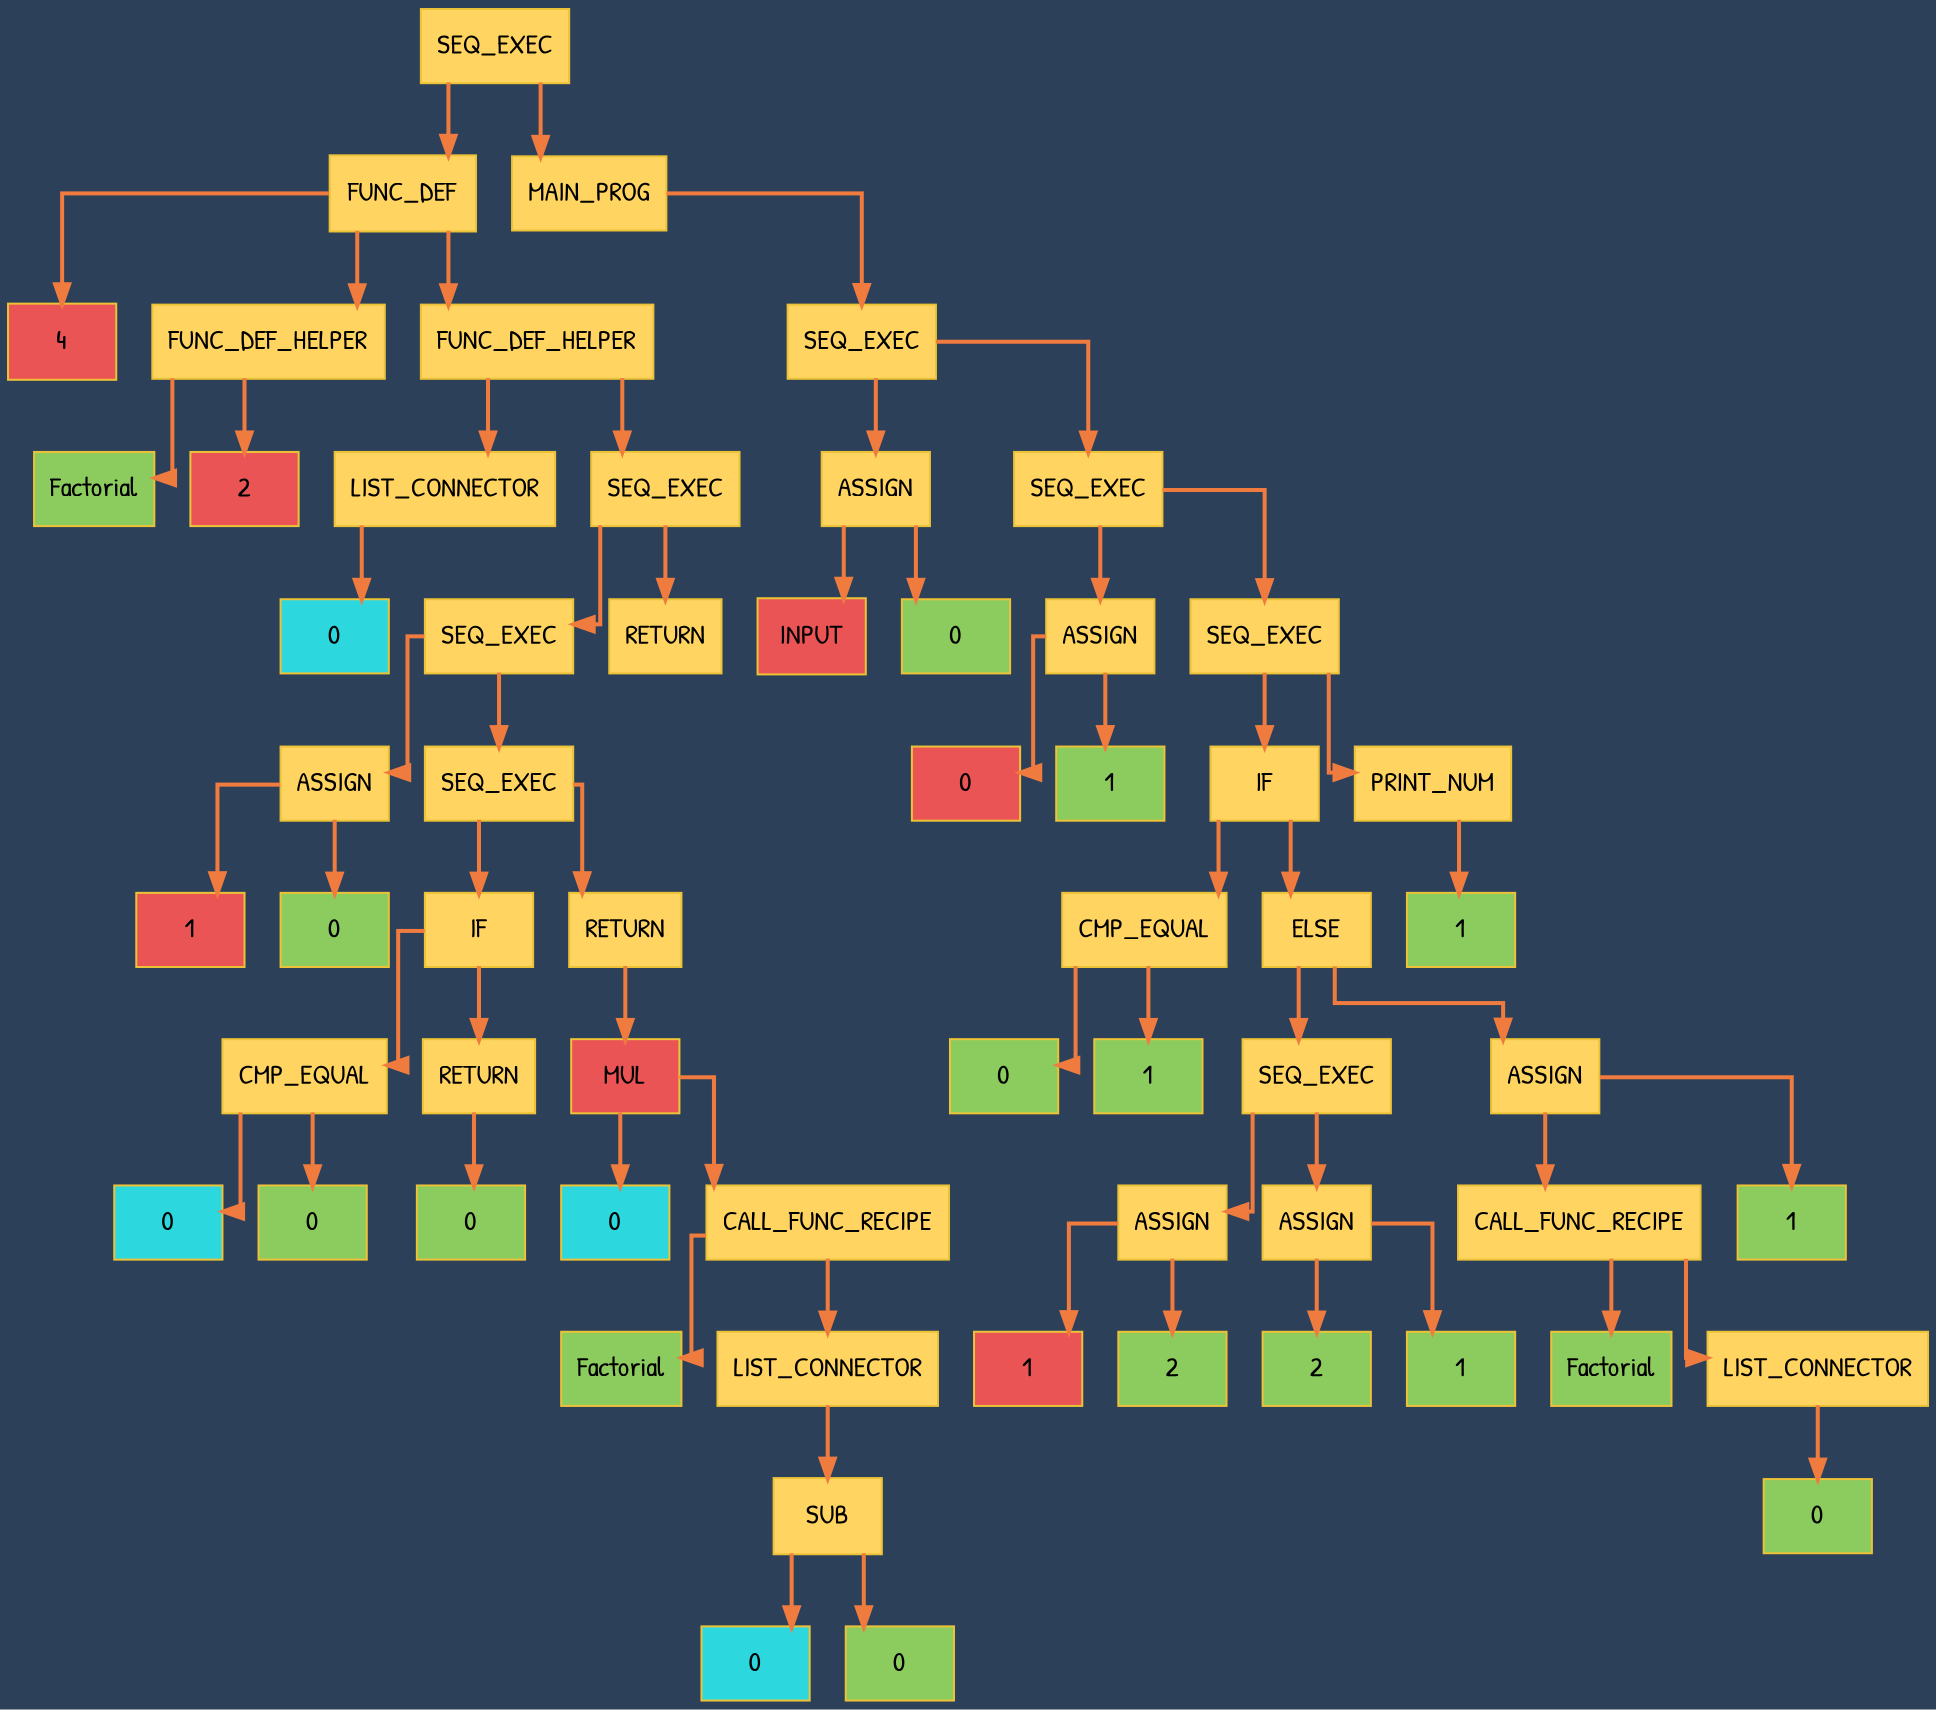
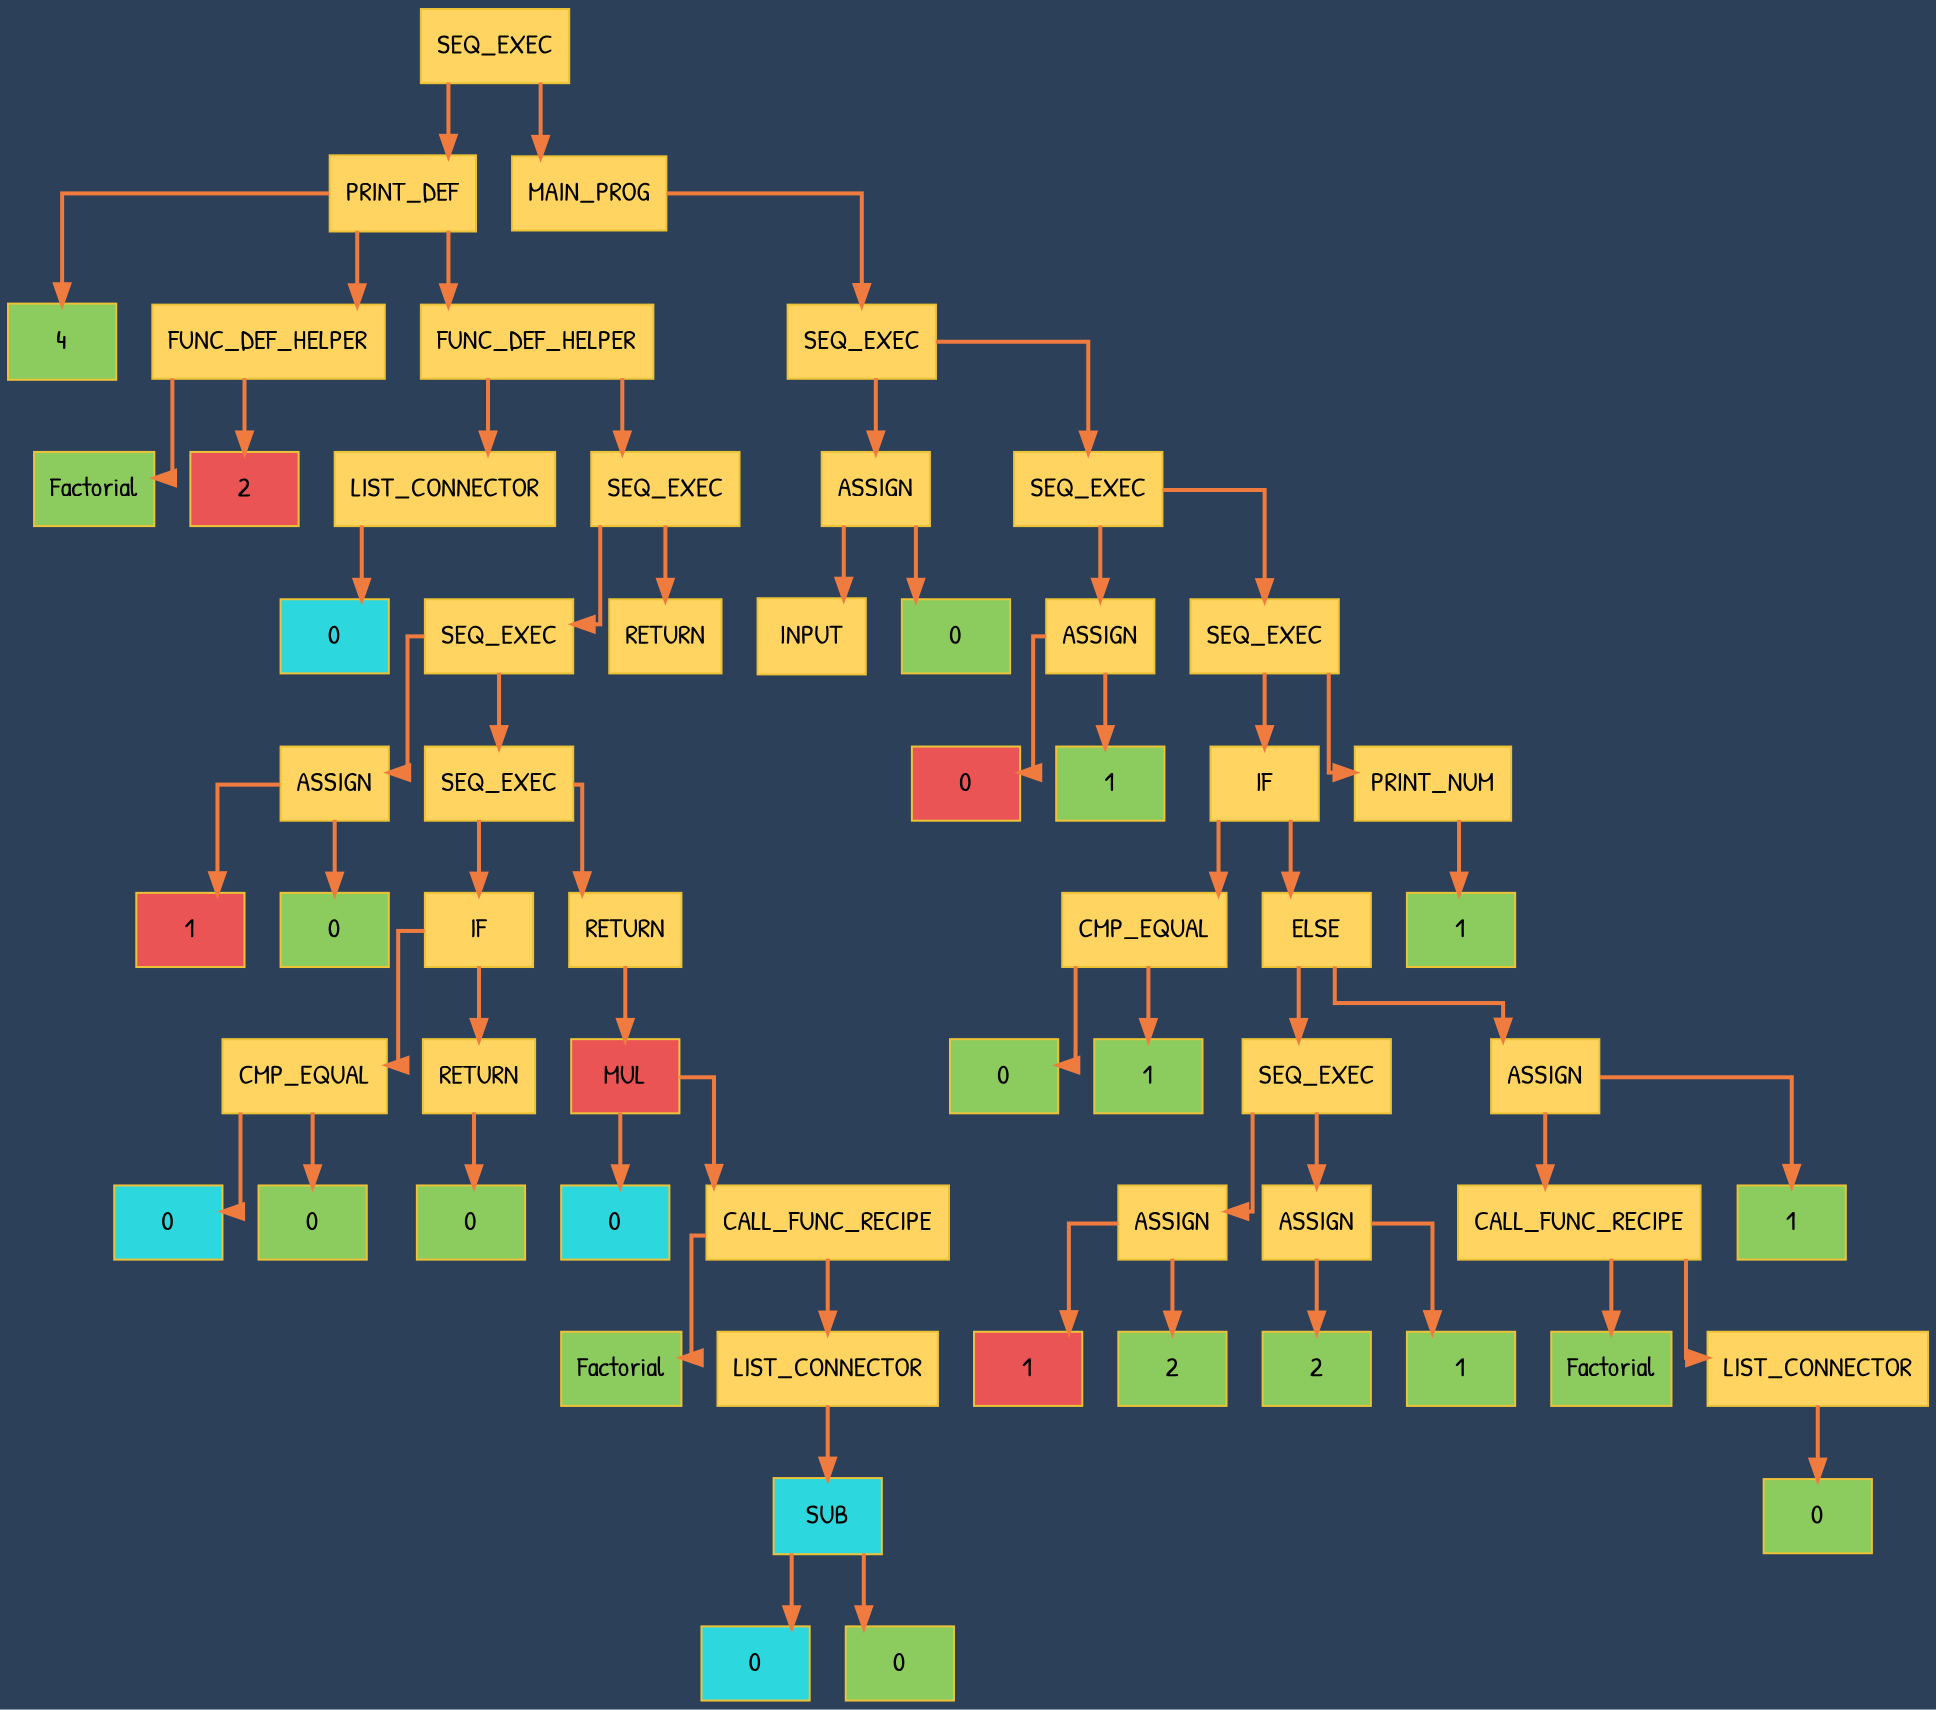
node "FUNC_DEF": label "FUNC_DEF" -> "PRINT_DEF"
node "4": fillcolor #ea5455 -> #8ccb5e
node "INPUT": fillcolor #ea5455 -> #ffd460
node "SUB": fillcolor #ffd460 -> #2cd8de
